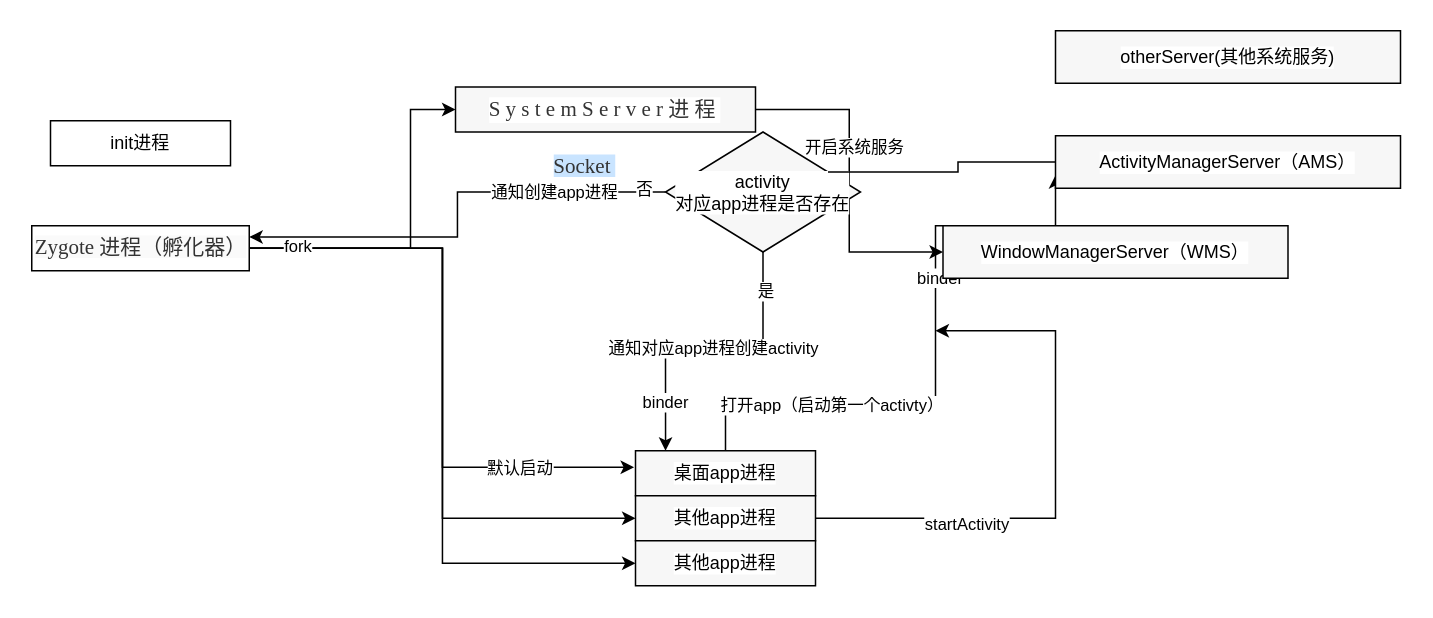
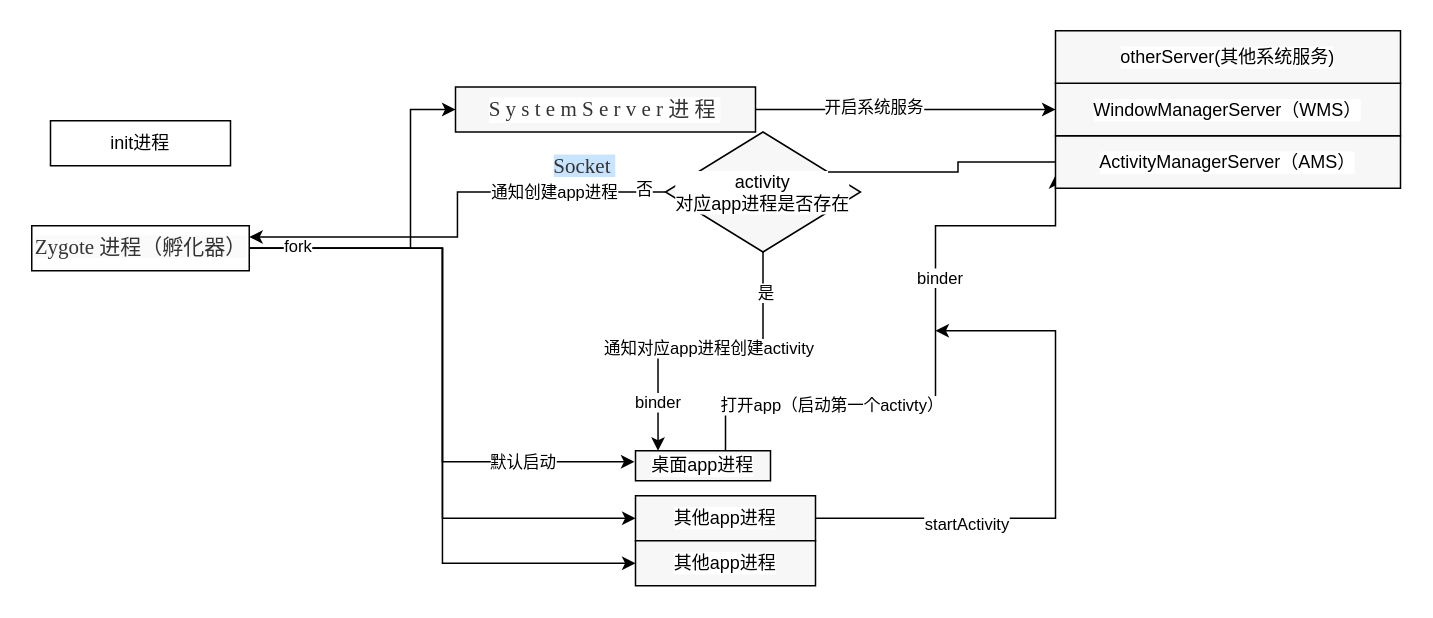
node "WindowManagerServer（WMS）": moved (1115, 252) -> (1228, 110)
node "桌面app进程": size 180x45 -> 135x30
